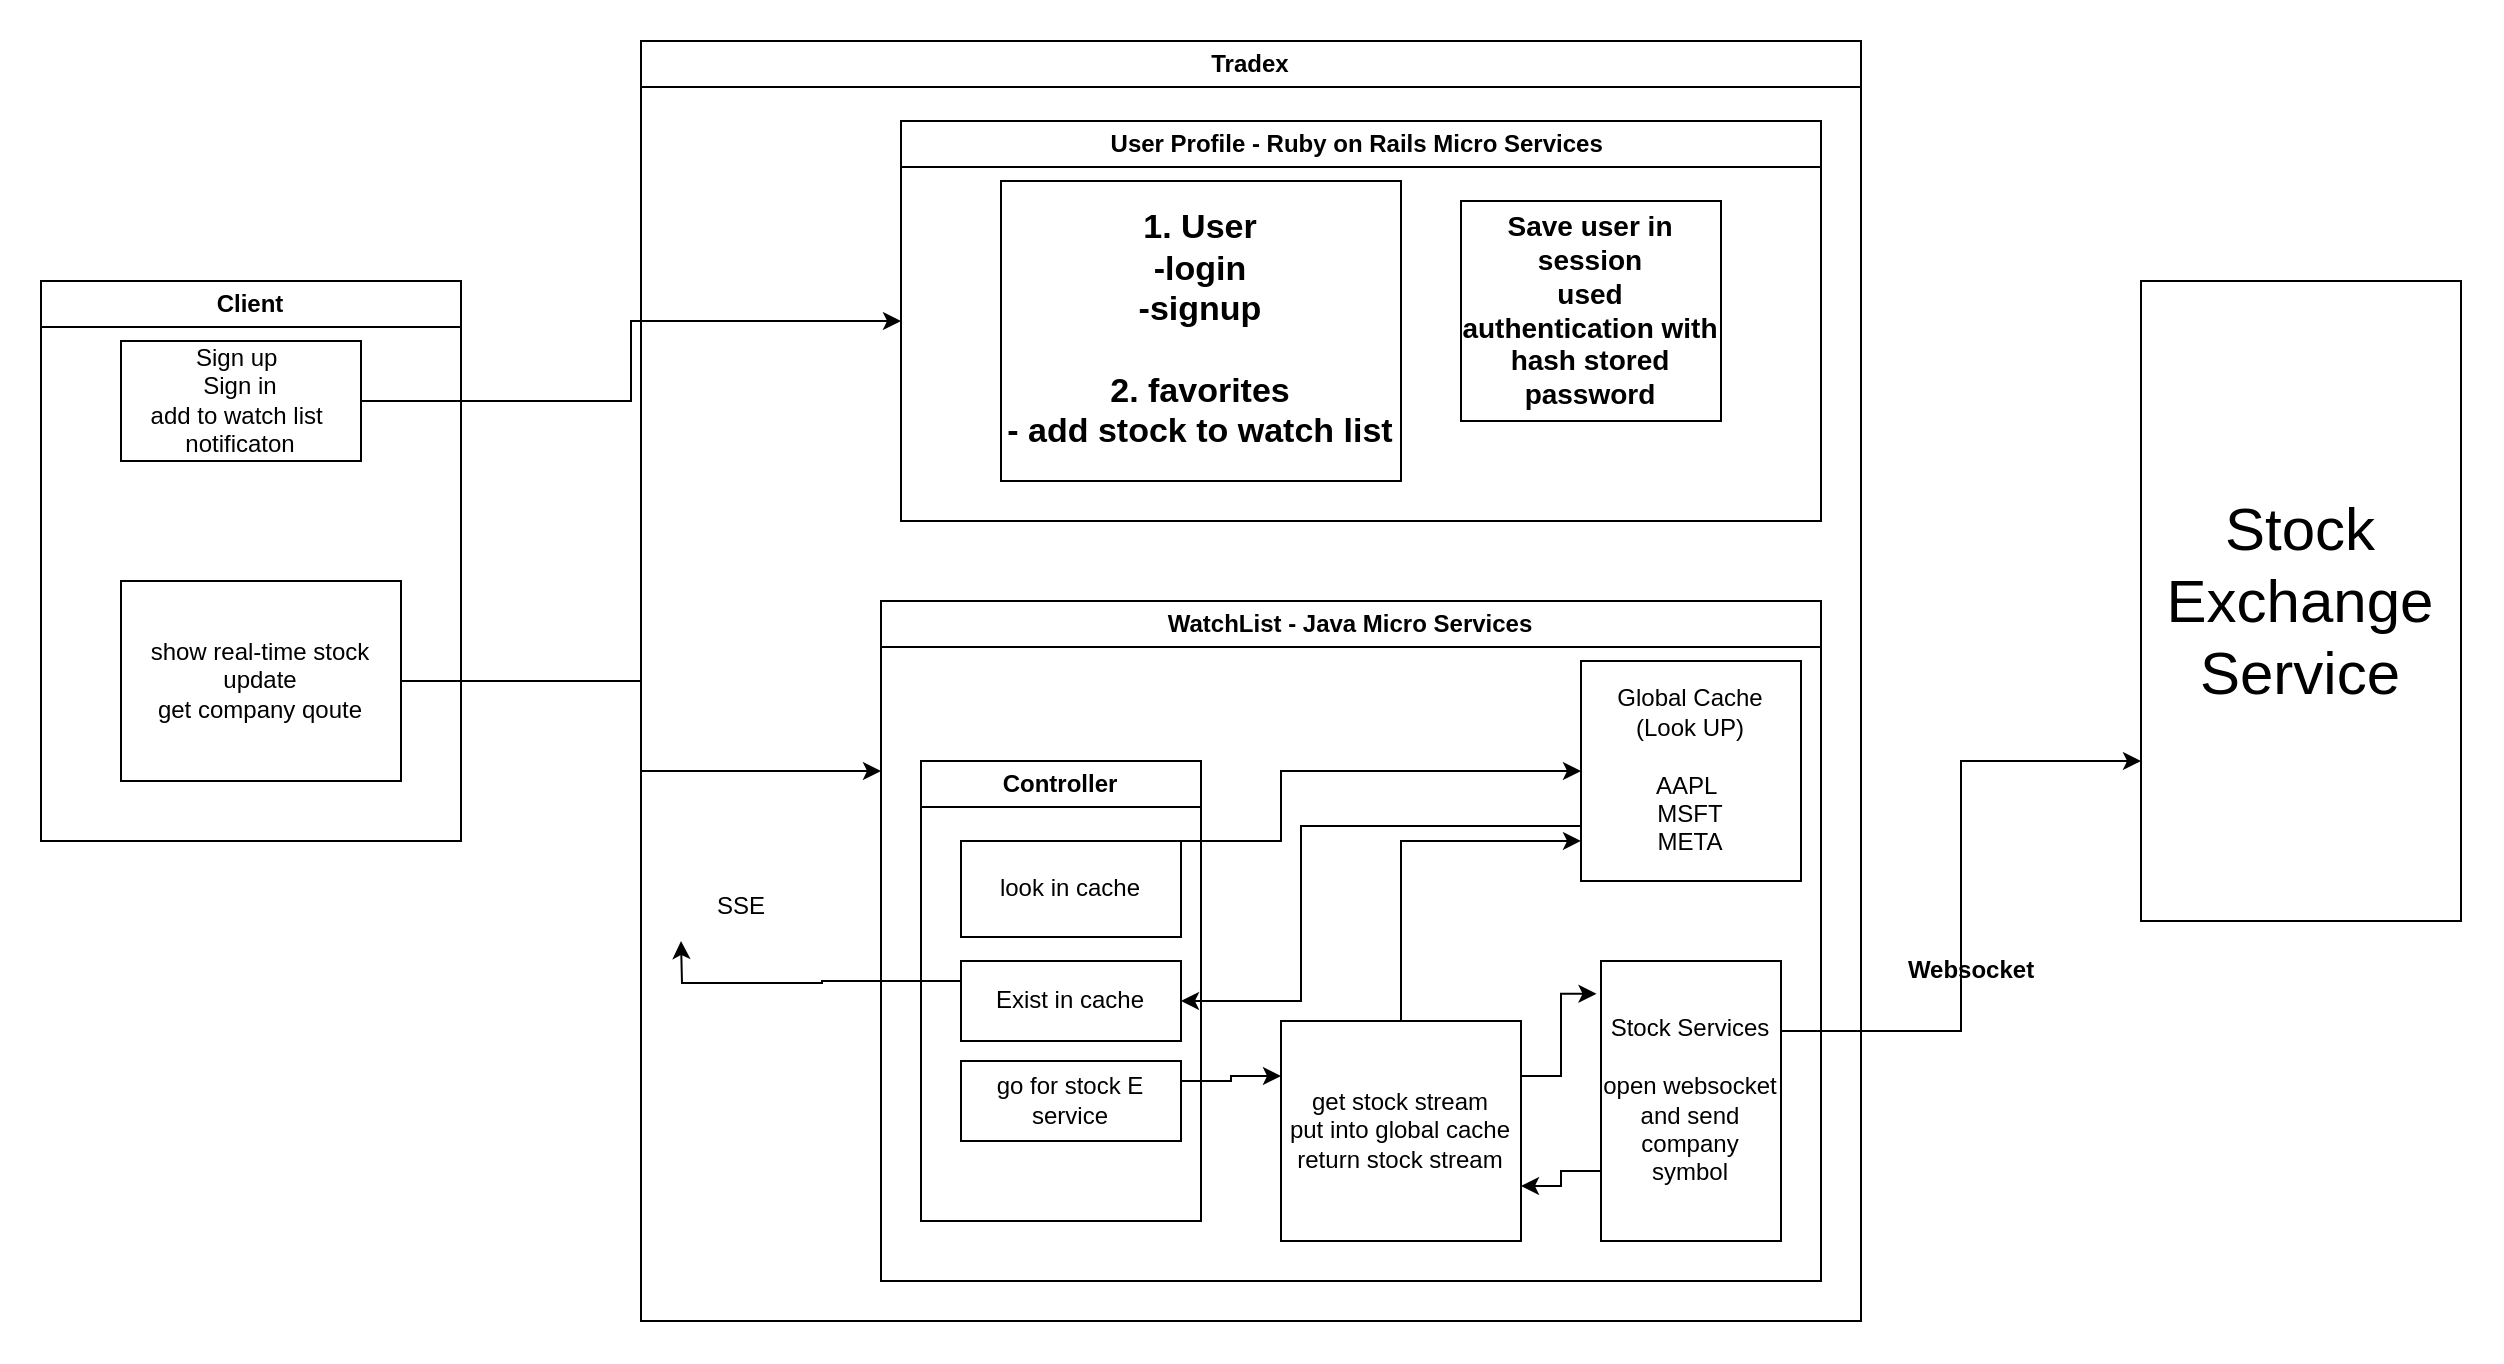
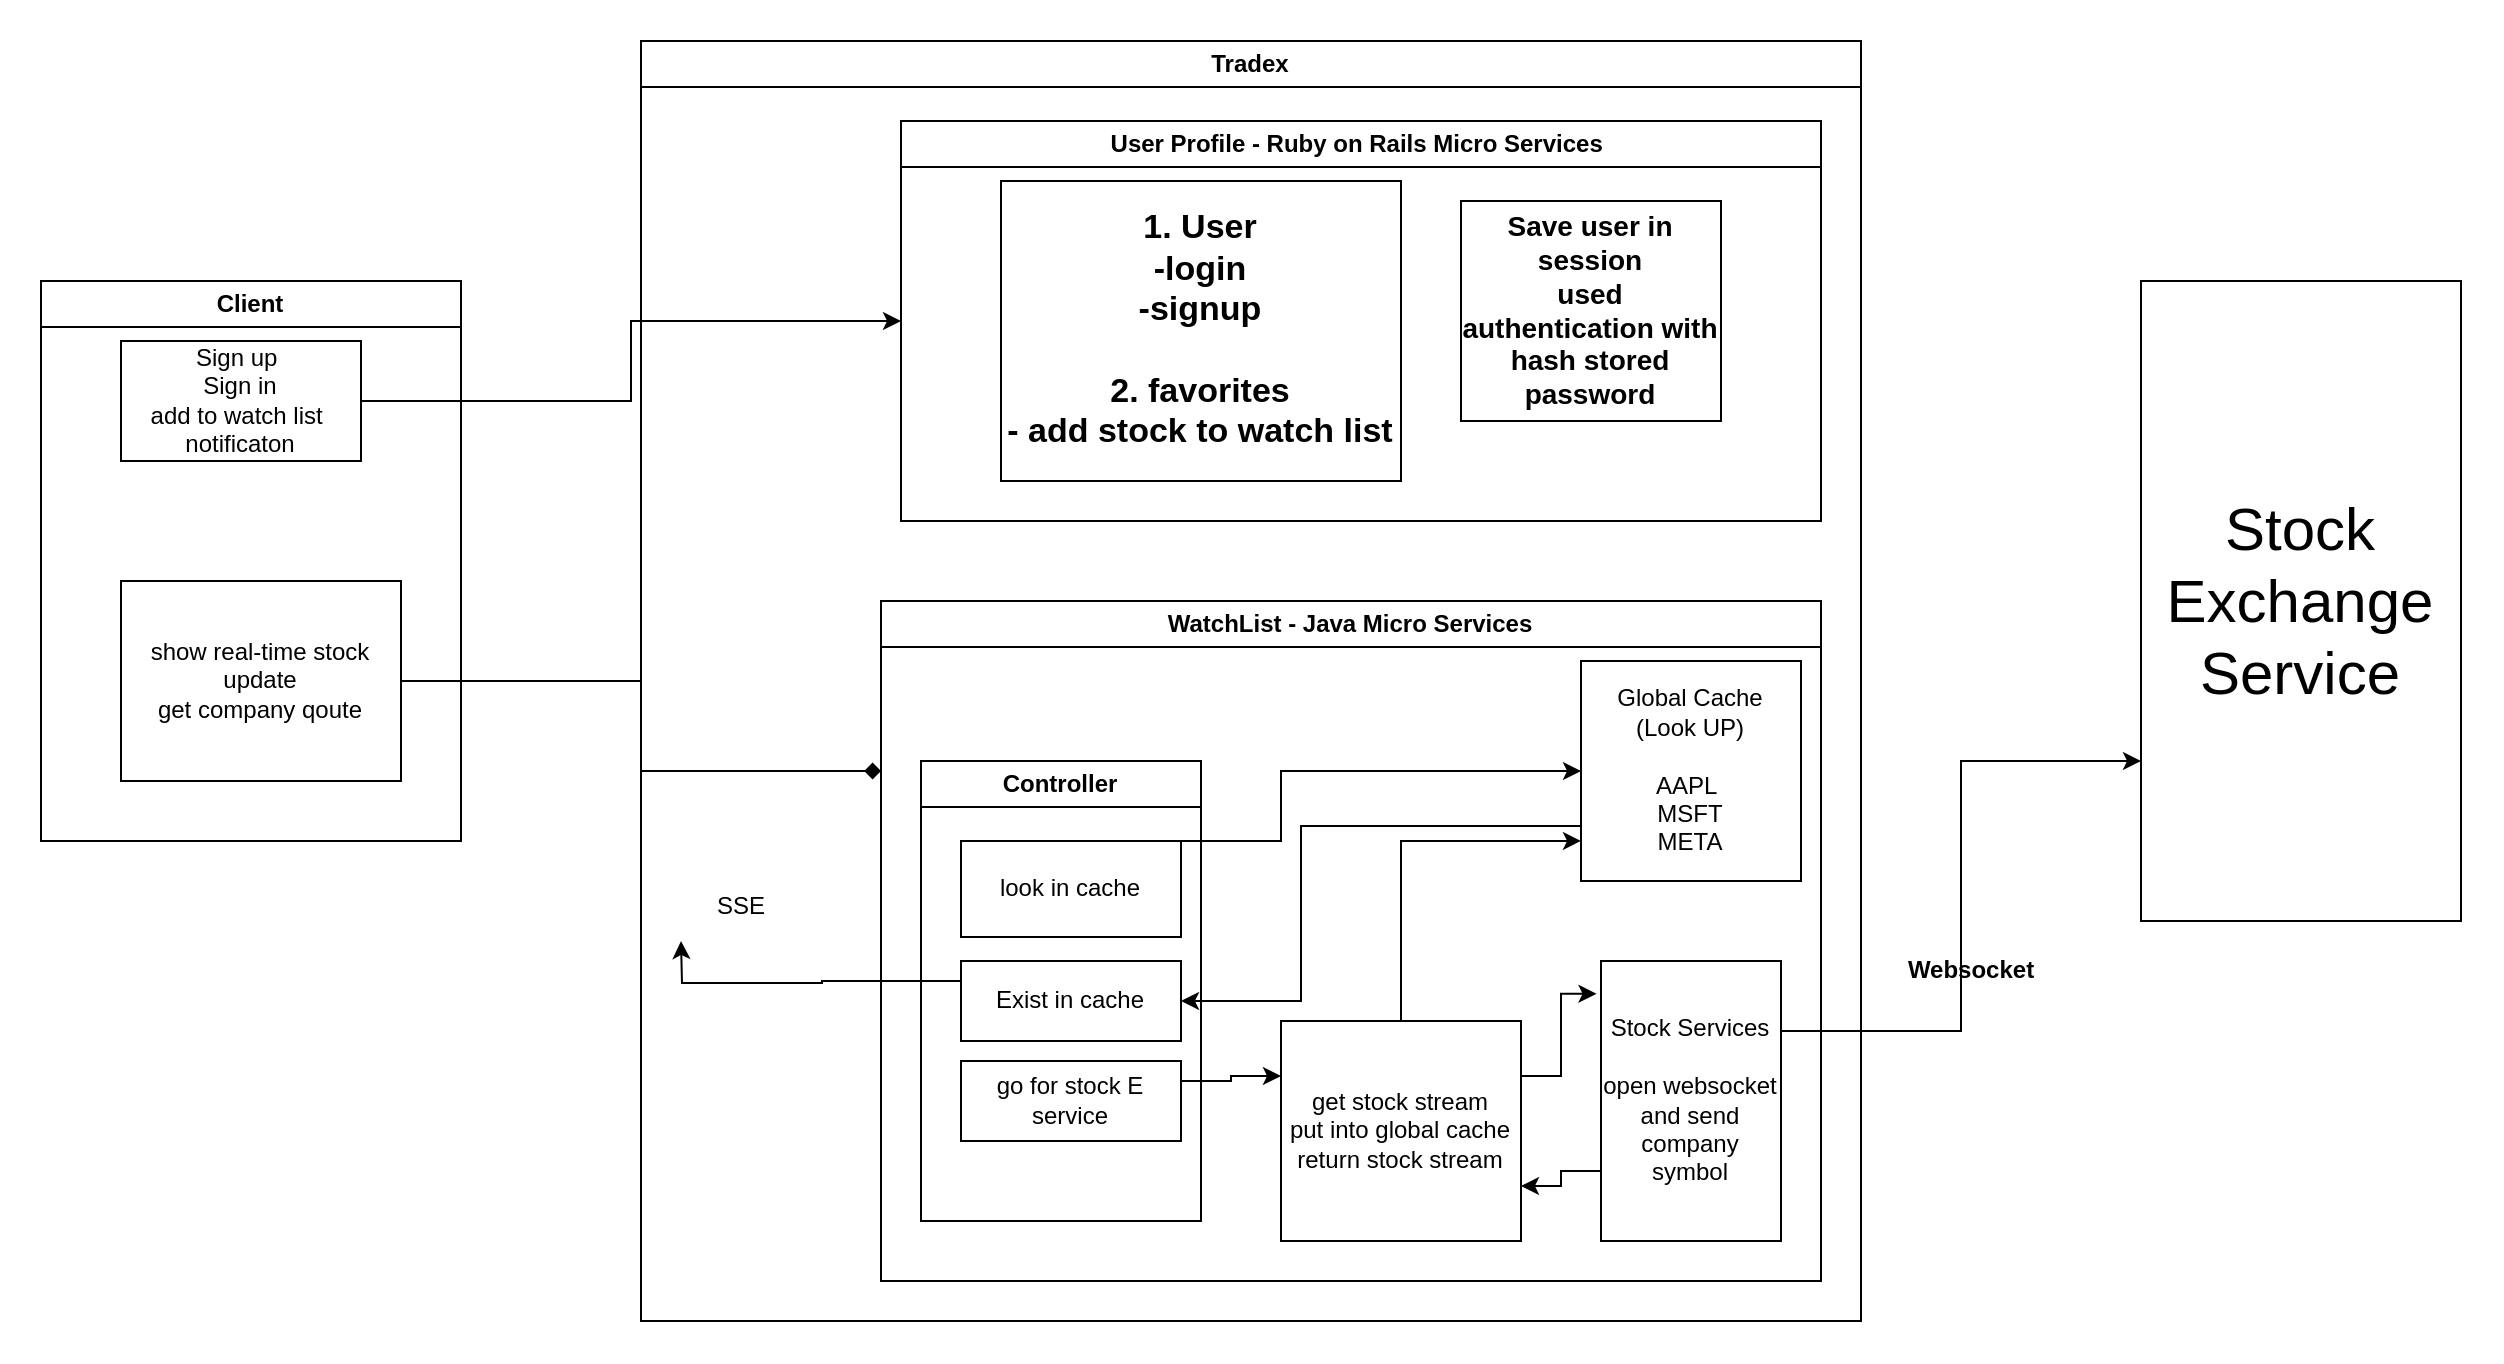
edge "show real-time stock update get company qoute" -> "WatchList - Java Micro Services": arrowhead classic -> diamond
